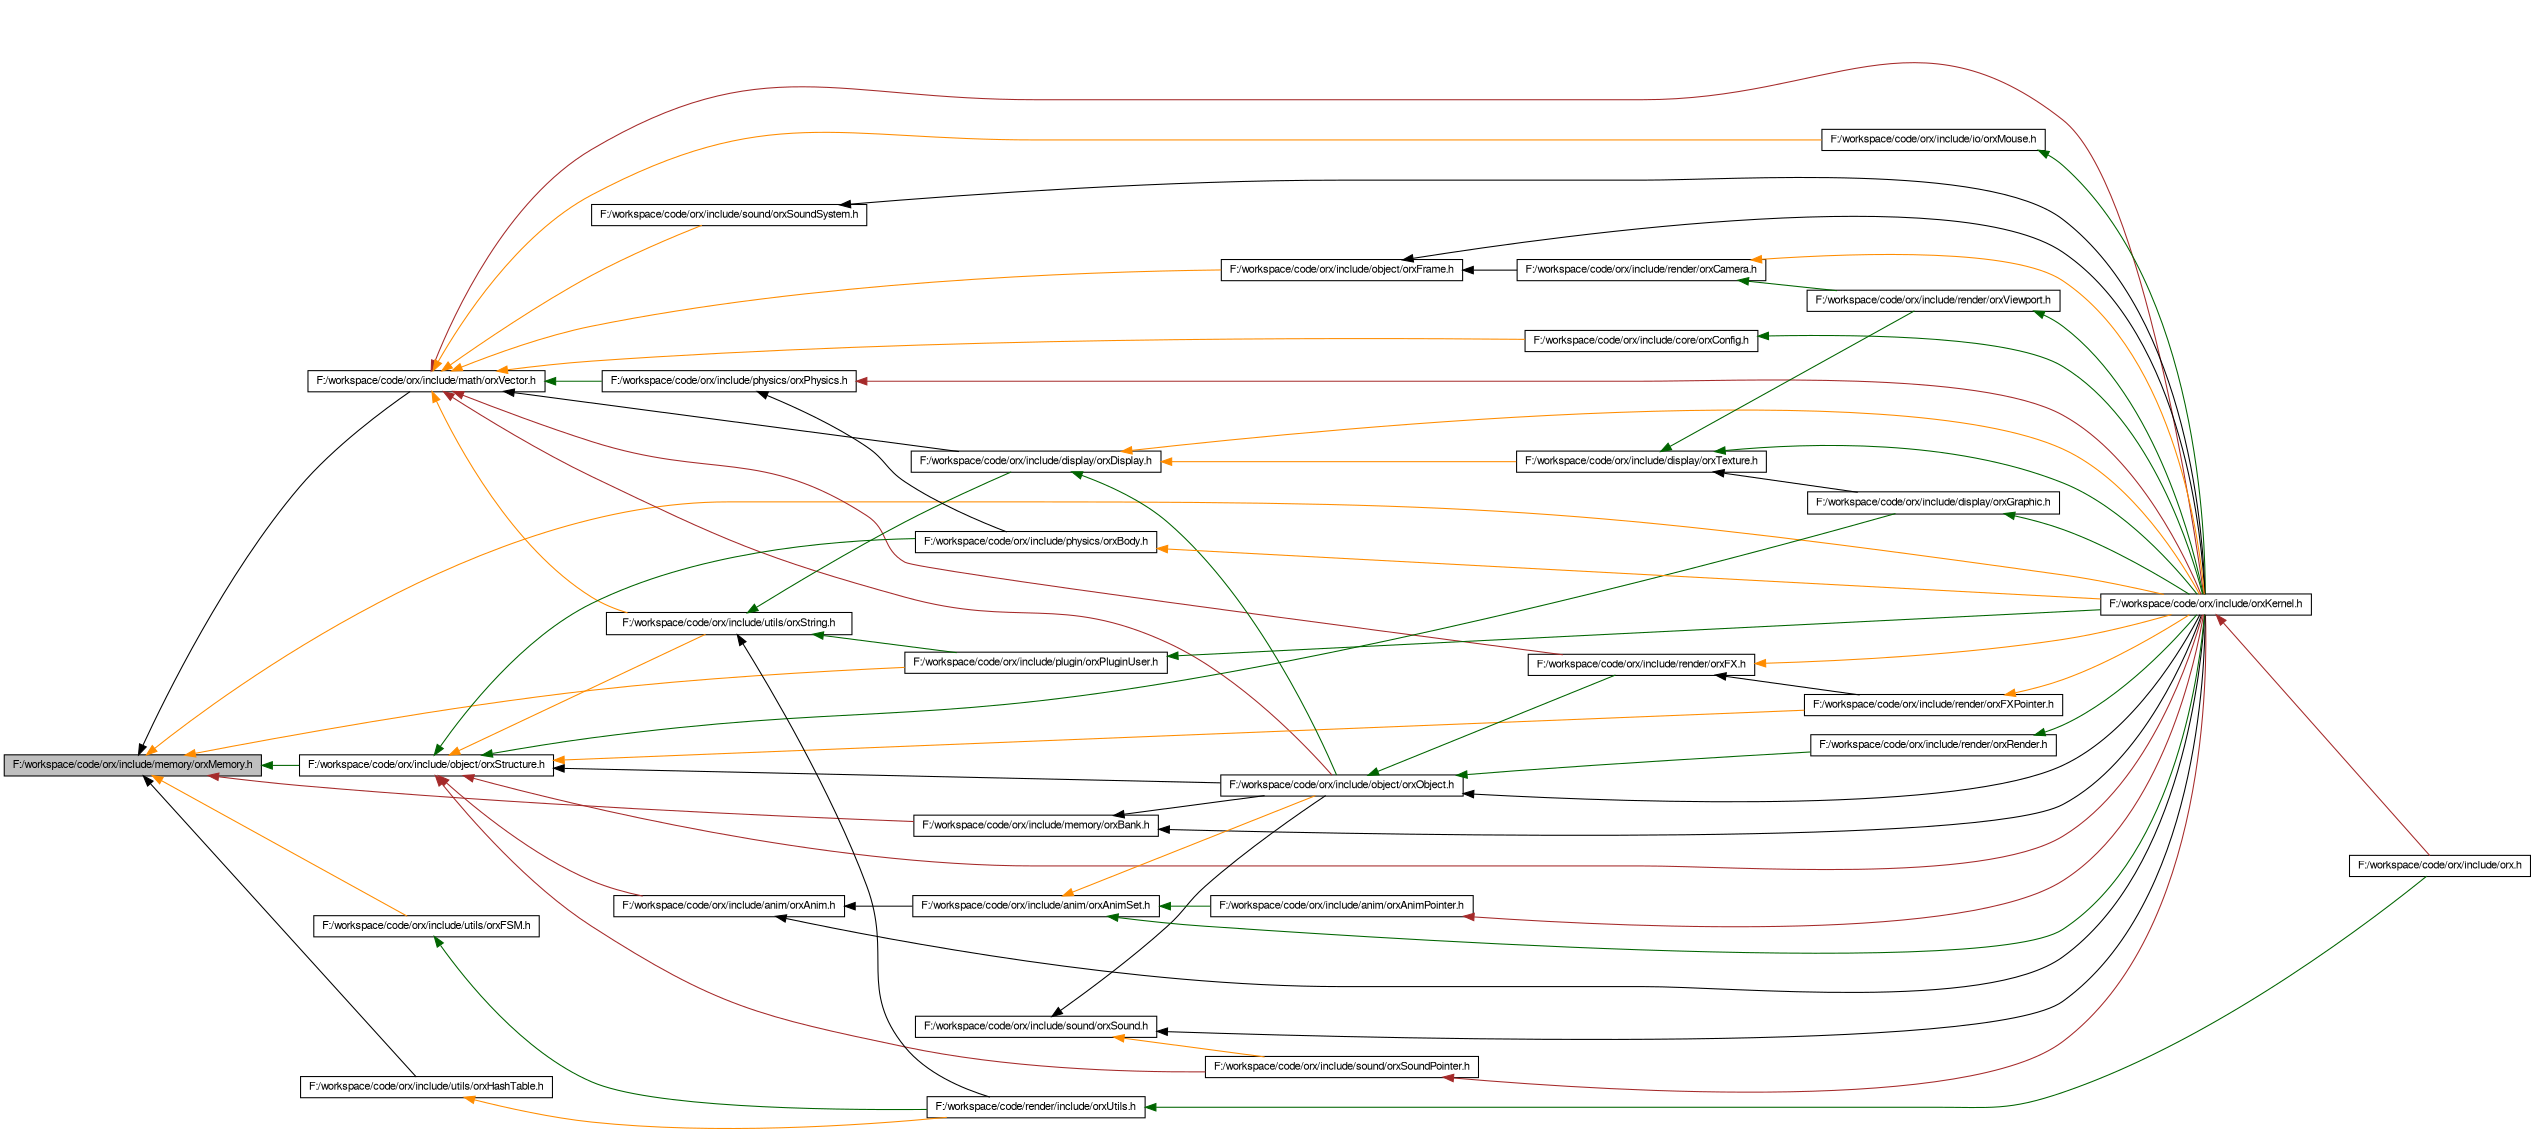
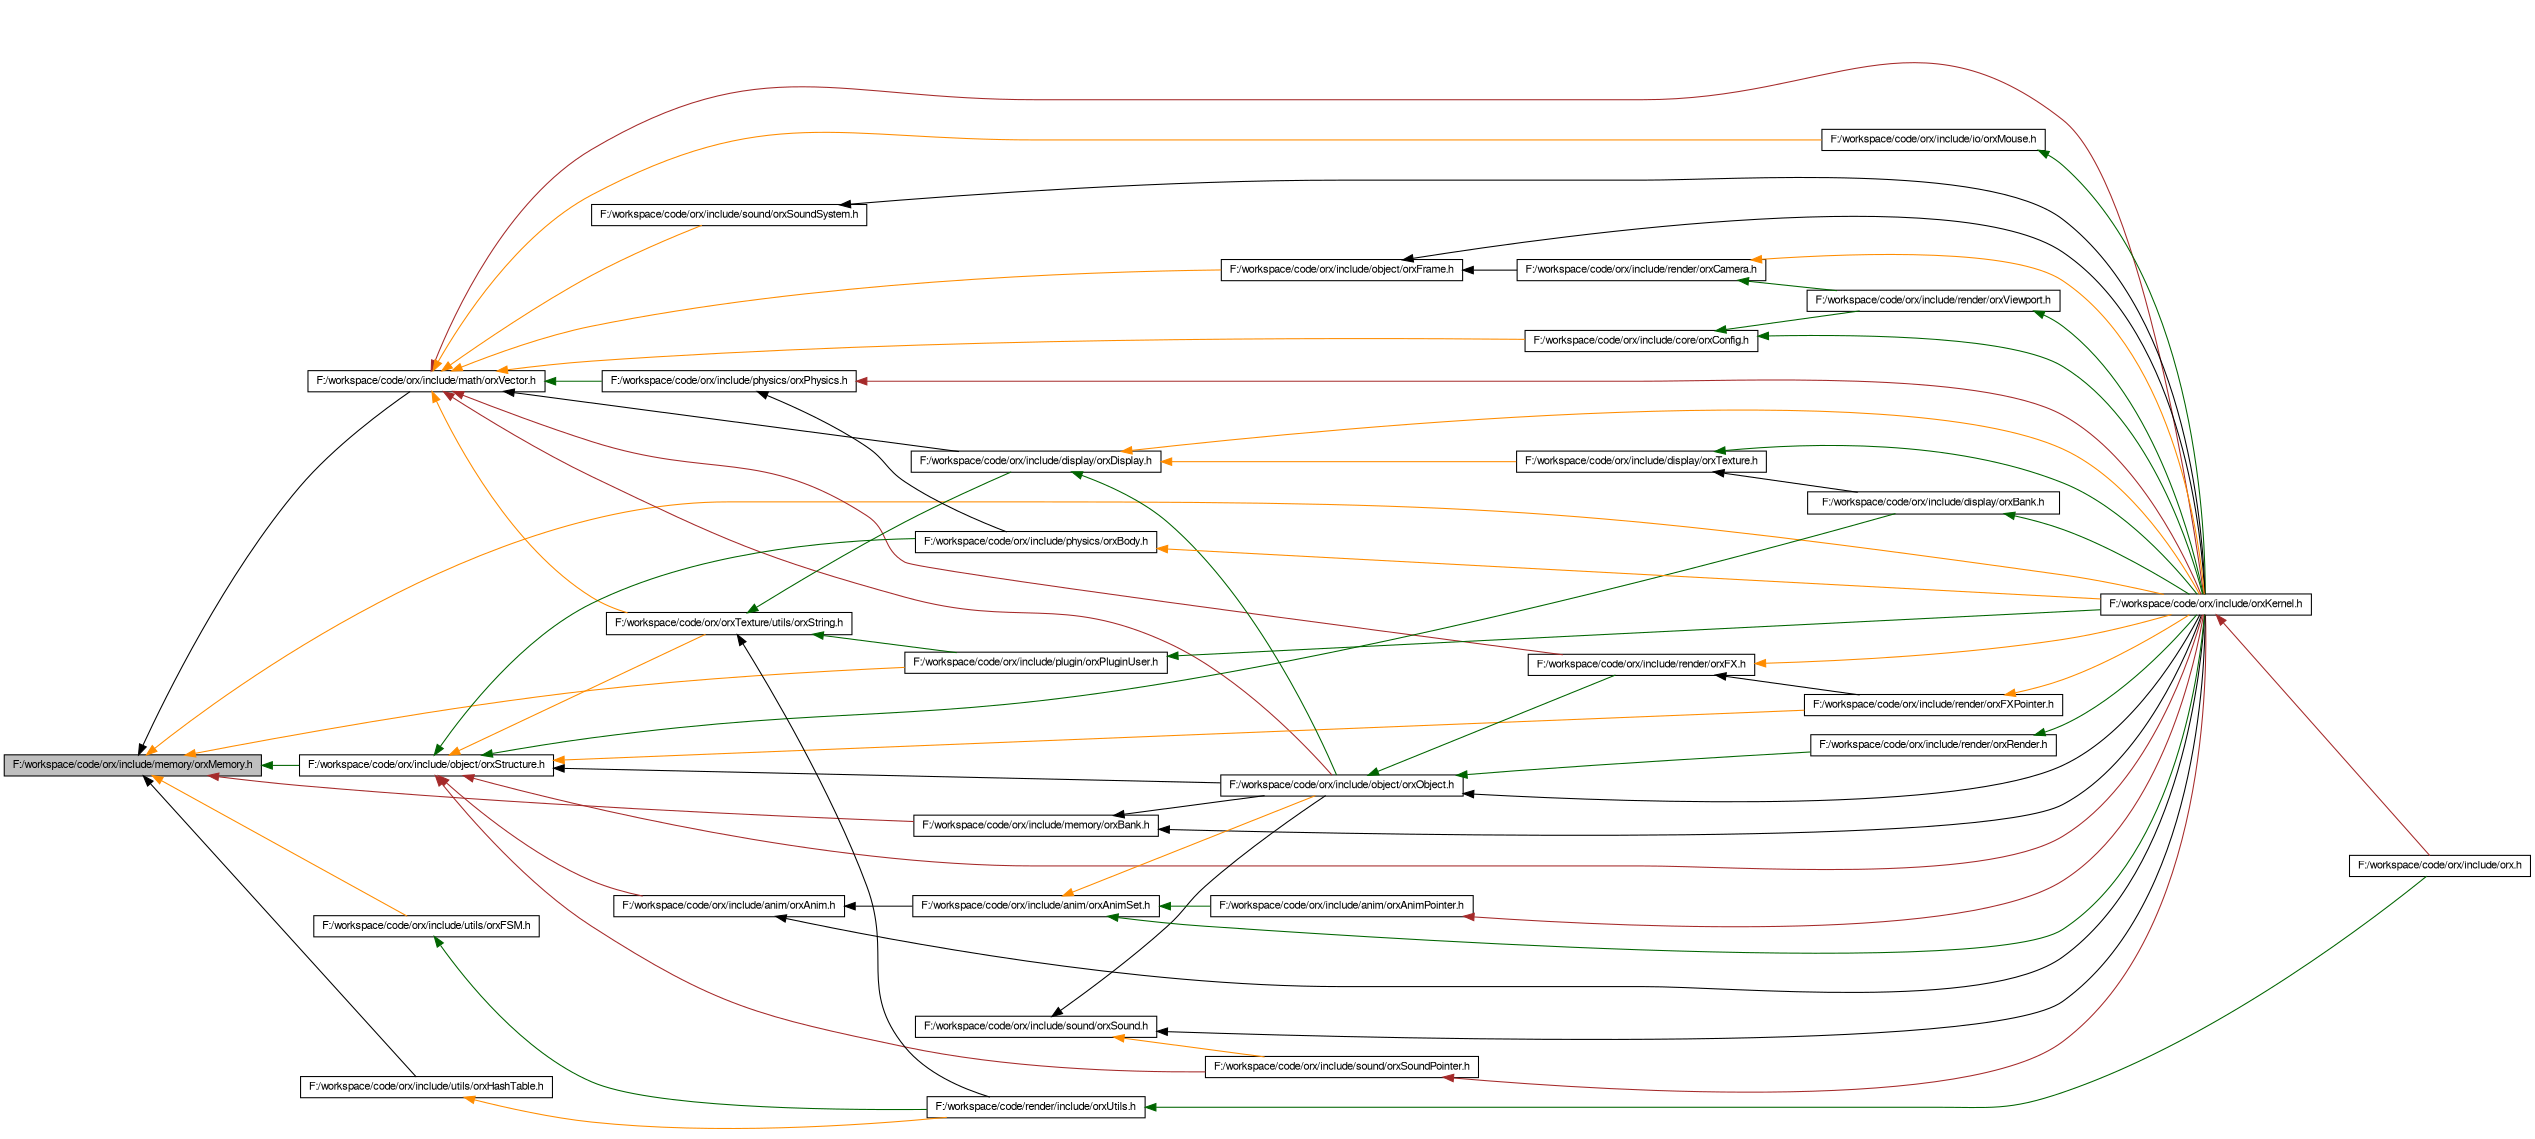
edge "F:/workspace/code/orx/include/render/orxViewport.h" -> "F:/workspace/code/orx/include/display/orxTexture.h": now "F:/workspace/code/orx/include/render/orxViewport.h" -> "F:/workspace/code/orx/include/core/orxConfig.h"
node "F:/workspace/code/orx/include/display/orxGraphic.h": label "F:/workspace/code/orx/include/display/orxGraphic.h" -> "F:/workspace/code/orx/include/display/orxBank.h"
node "F:/workspace/code/orx/include/utils/orxString.h": label "F:/workspace/code/orx/include/utils/orxString.h" -> "F:/workspace/code/orx/orxTexture/utils/orxString.h"
